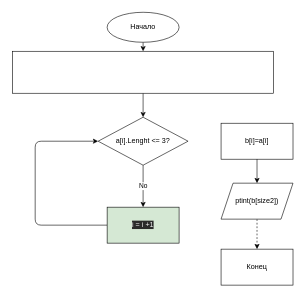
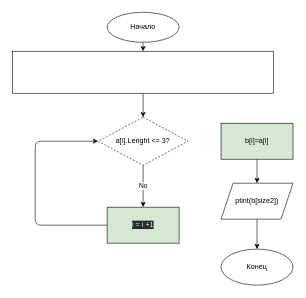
node "a[i].Lenght <= 3?": style solid -> dashed
node "b[i]=a[i]": fillcolor #ffffff -> #d5e8d4
edge "ptint(b[size2])" -> "Конец": style dashed -> solid
node "Конец": shape rectangle -> ellipse
